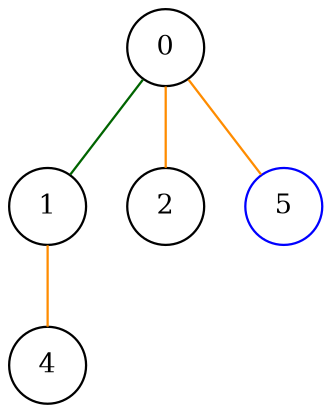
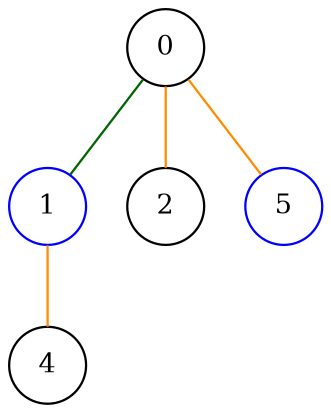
node "1": color black -> blue
